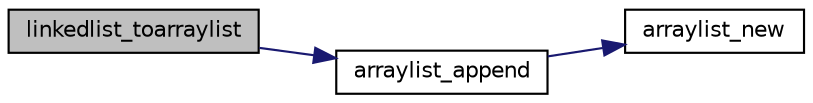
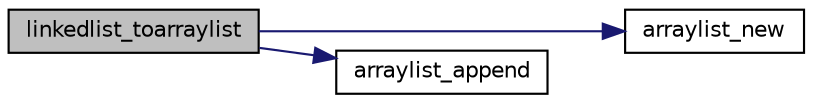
edge "arraylist_append" -> "arraylist_new": now "linkedlist_toarraylist" -> "arraylist_new"
